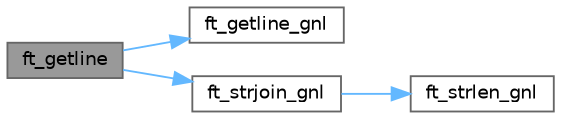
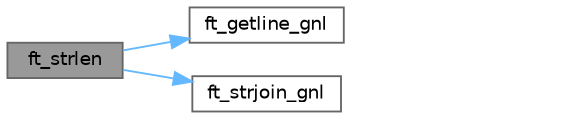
node "ft_getline": label "ft_getline" -> "ft_strlen"
node "ft_strlen_gnl": removed
